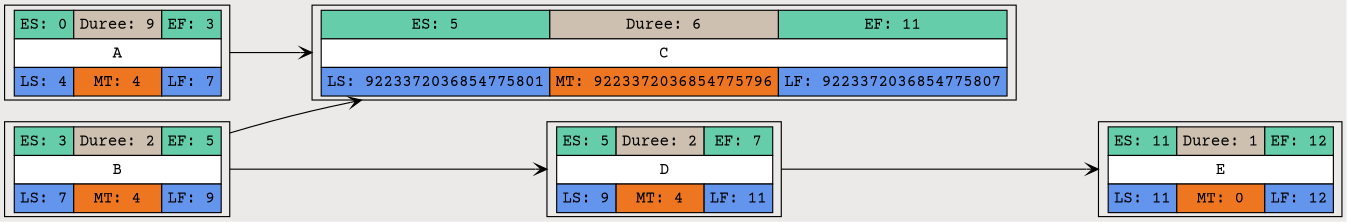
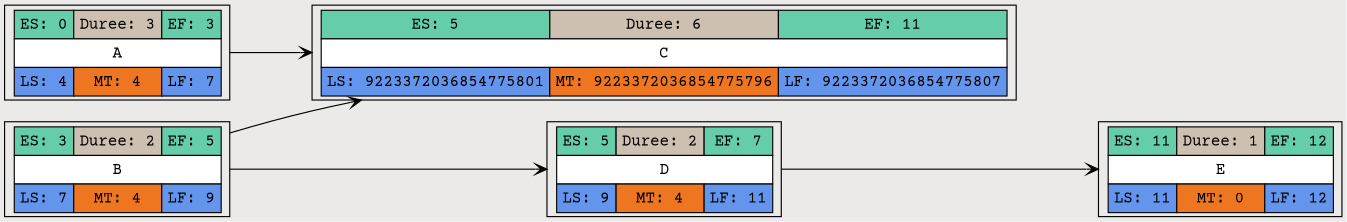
node "ES: 0": text "Duree: 9" -> "Duree: 3"
